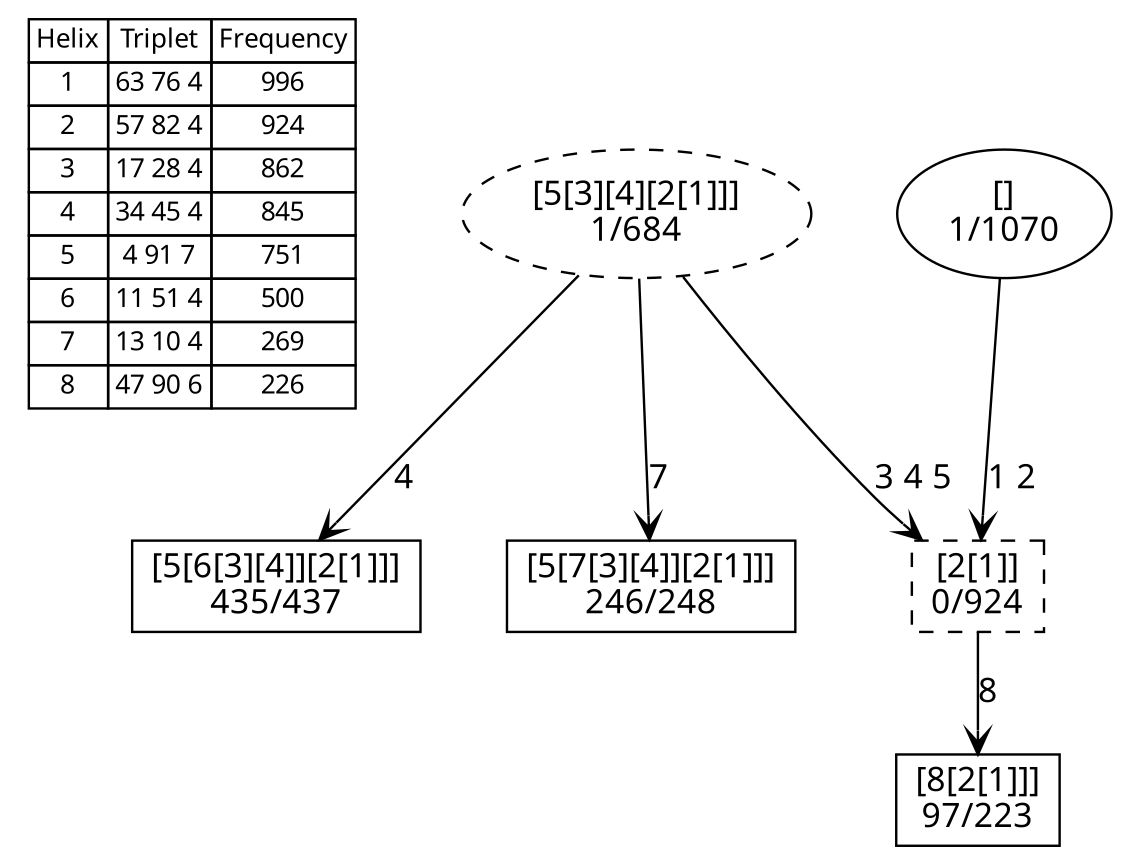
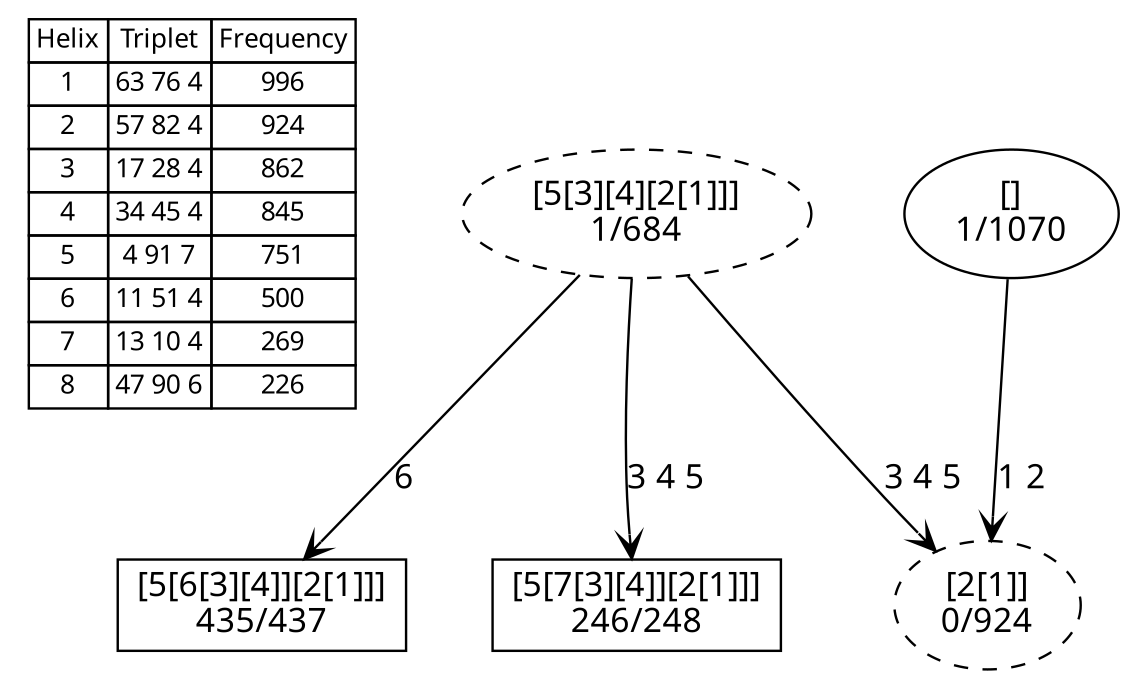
edge "[5[3][4][2[1]]] 1/684" -> "[5[6[3][4]][2[1]]] 435/437": label "4 " -> "6 "
edge "[5[3][4][2[1]]] 1/684" -> "[5[7[3][4]][2[1]]] 246/248": label "7 " -> "3 4 5 "
node "[2[1]] 0/924": shape box -> ellipse
node "[8[2[1]]] 97/223": removed
